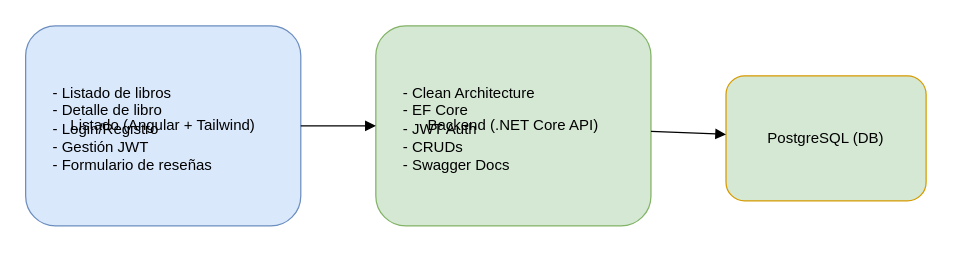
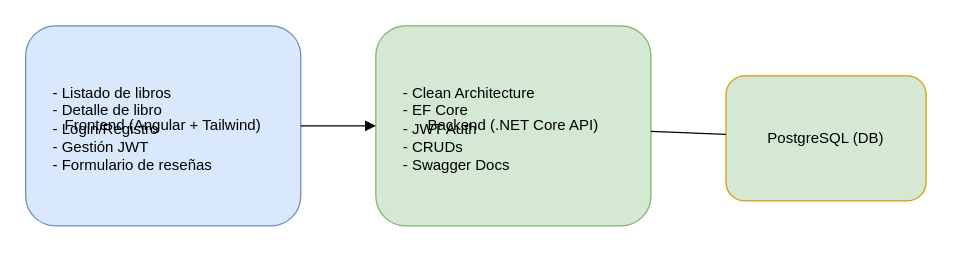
node "Listado (Angular + Tailwind)": label "Listado (Angular + Tailwind)" -> "Frontend (Angular + Tailwind)"
edge "Backend (.NET Core API)" -> "PostgreSQL (DB)": arrowhead block -> none
